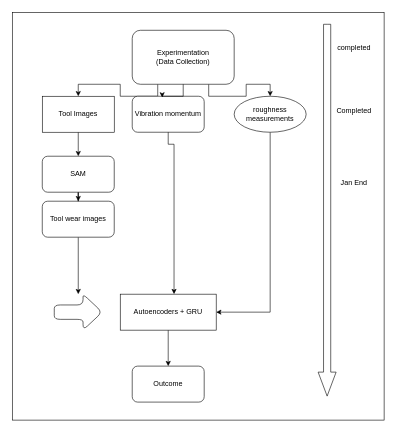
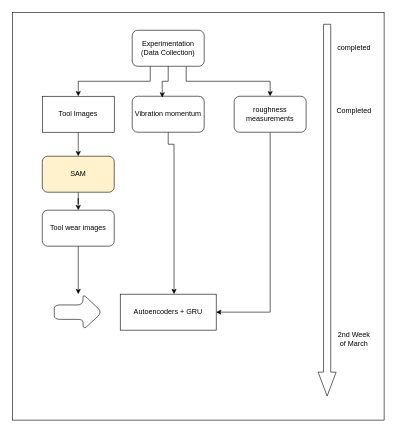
node "Experimentation (Data Collection)": size 102x54 -> 72x36
node "roughness measurements": shape ellipse -> rounded rectangle
node "SAM": fillcolor #ffffff -> #fff2cc
node "Jan End": removed
node "Tool wear images": moved (78, 219) -> (78, 228)
node "2nd Week of March": added
edge "Autoencoders + GRU" -> "Outcome": removed
node "Outcome": removed
